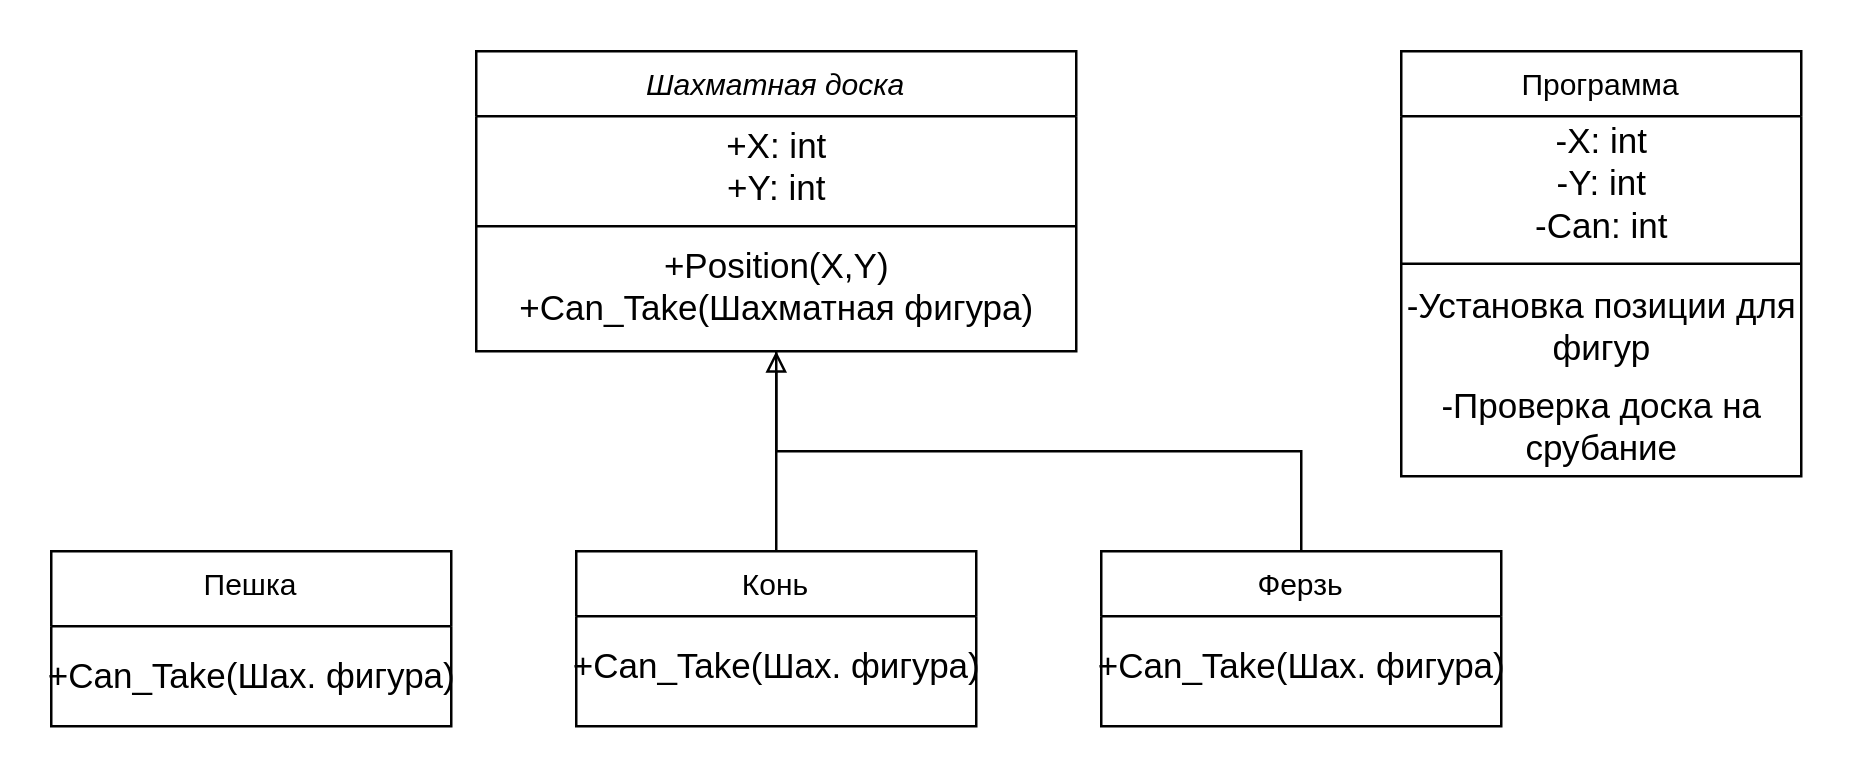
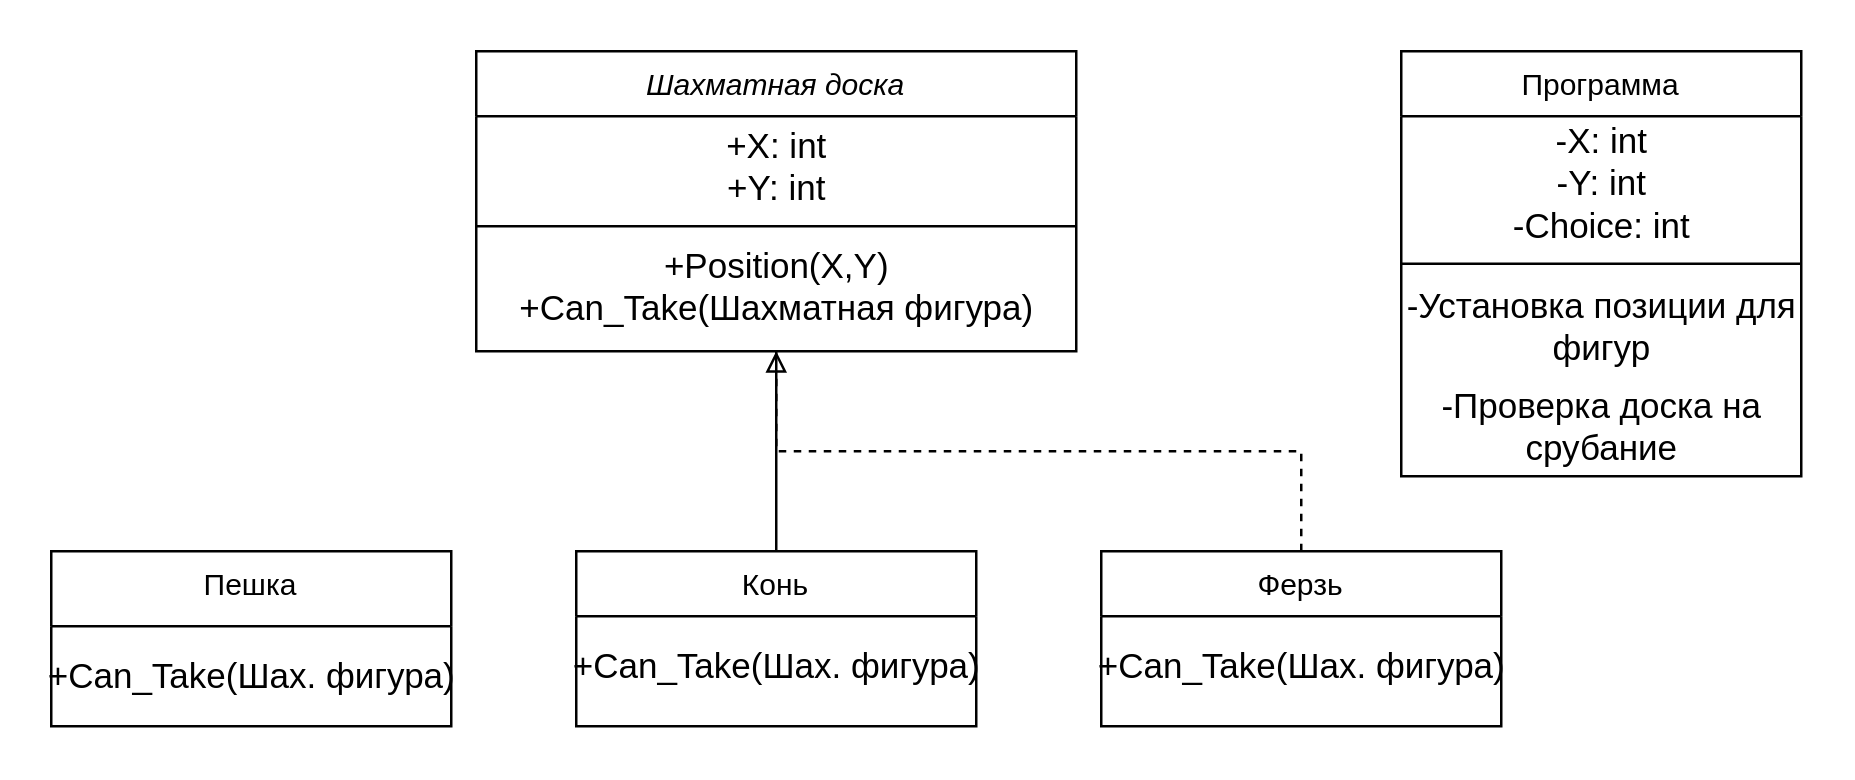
node "-X: int -Y: int -Can: int": label "-X: int -Y: int -Can: int" -> "-X: int -Y: int -Choice: int"
edge "Ферзь" -> "Шахматная доска": style solid -> dashed
